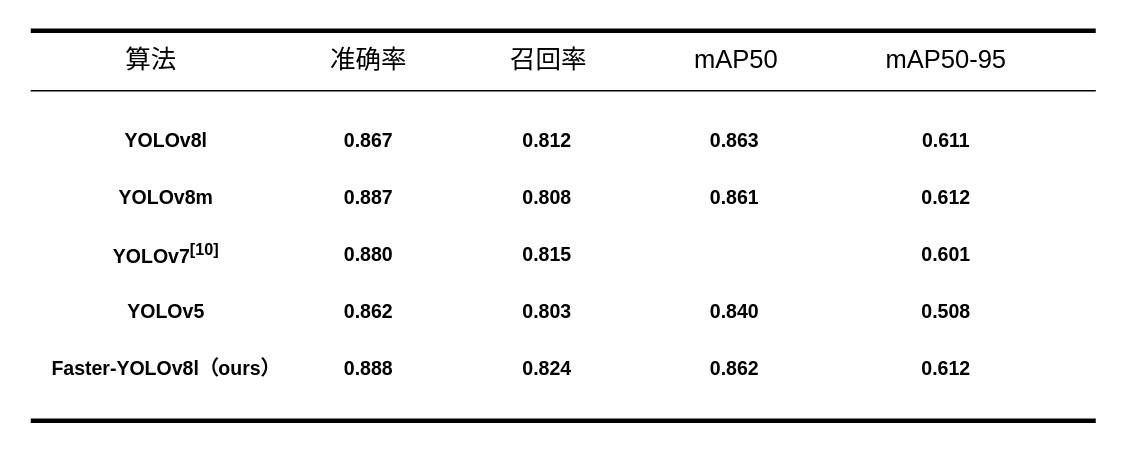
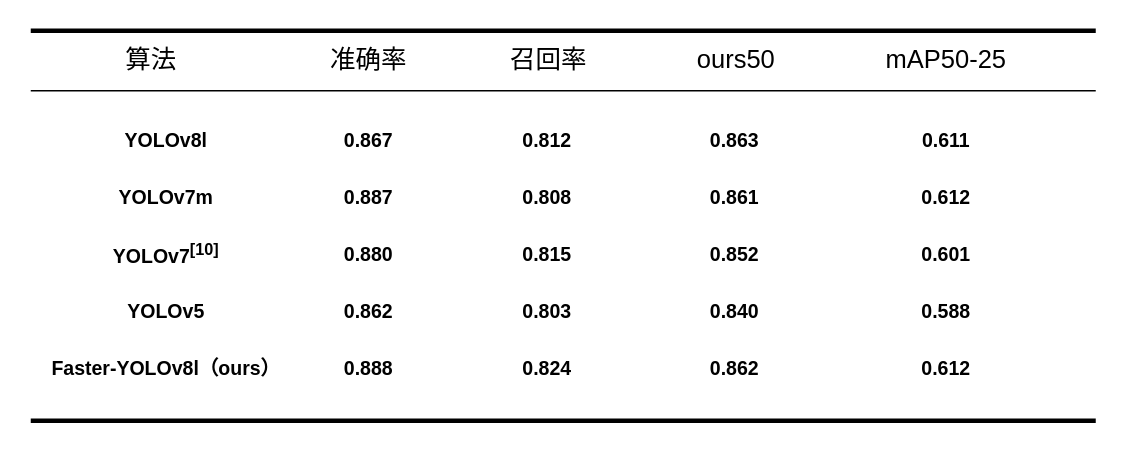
node "mAP50": label "mAP50" -> "ours50"
node "mAP50-95": label "mAP50-95" -> "mAP50-25"
node "YOLOv8m": label "YOLOv8m" -> "YOLOv7m"
node "0.852": added
node "0.508": label "0.508" -> "0.588"
